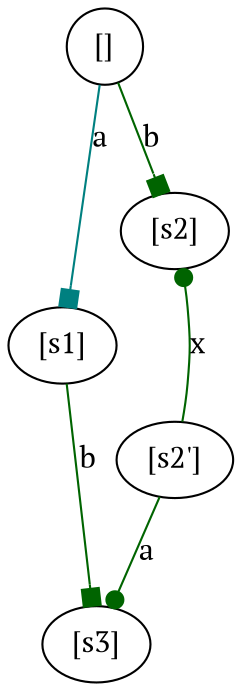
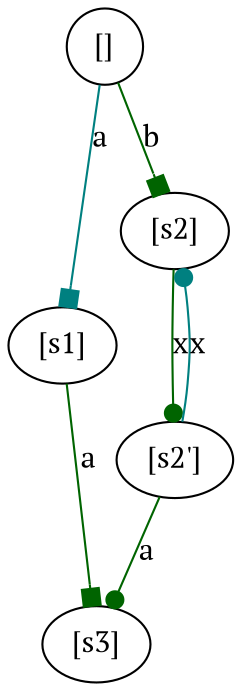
edge "[s2]" -> "[s2']": added, label "x"
edge "[s2']" -> "[s2]": color darkgreen -> teal
edge "[s1]" -> "[s3]": label "b" -> "a"
